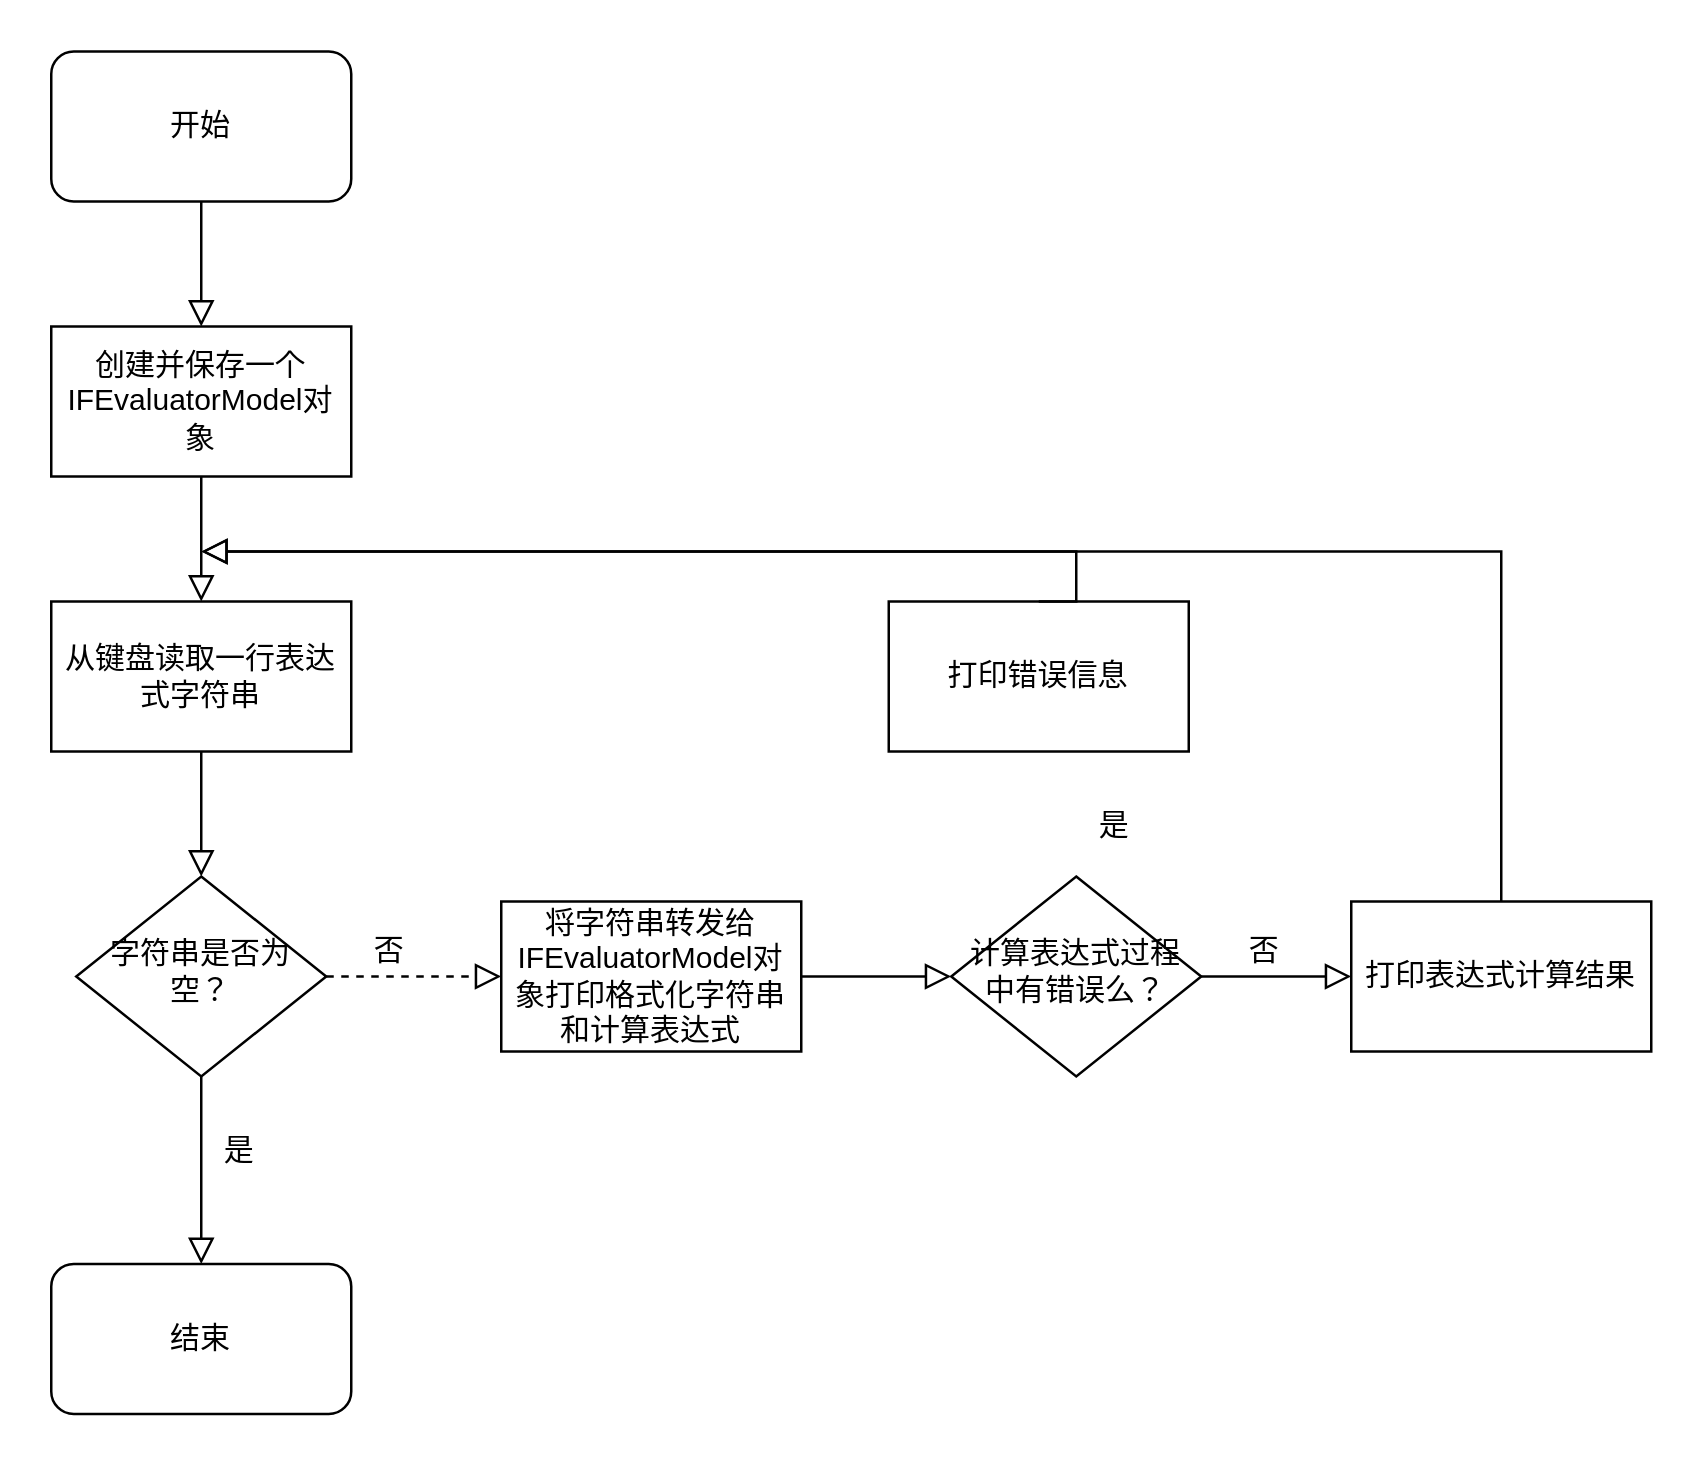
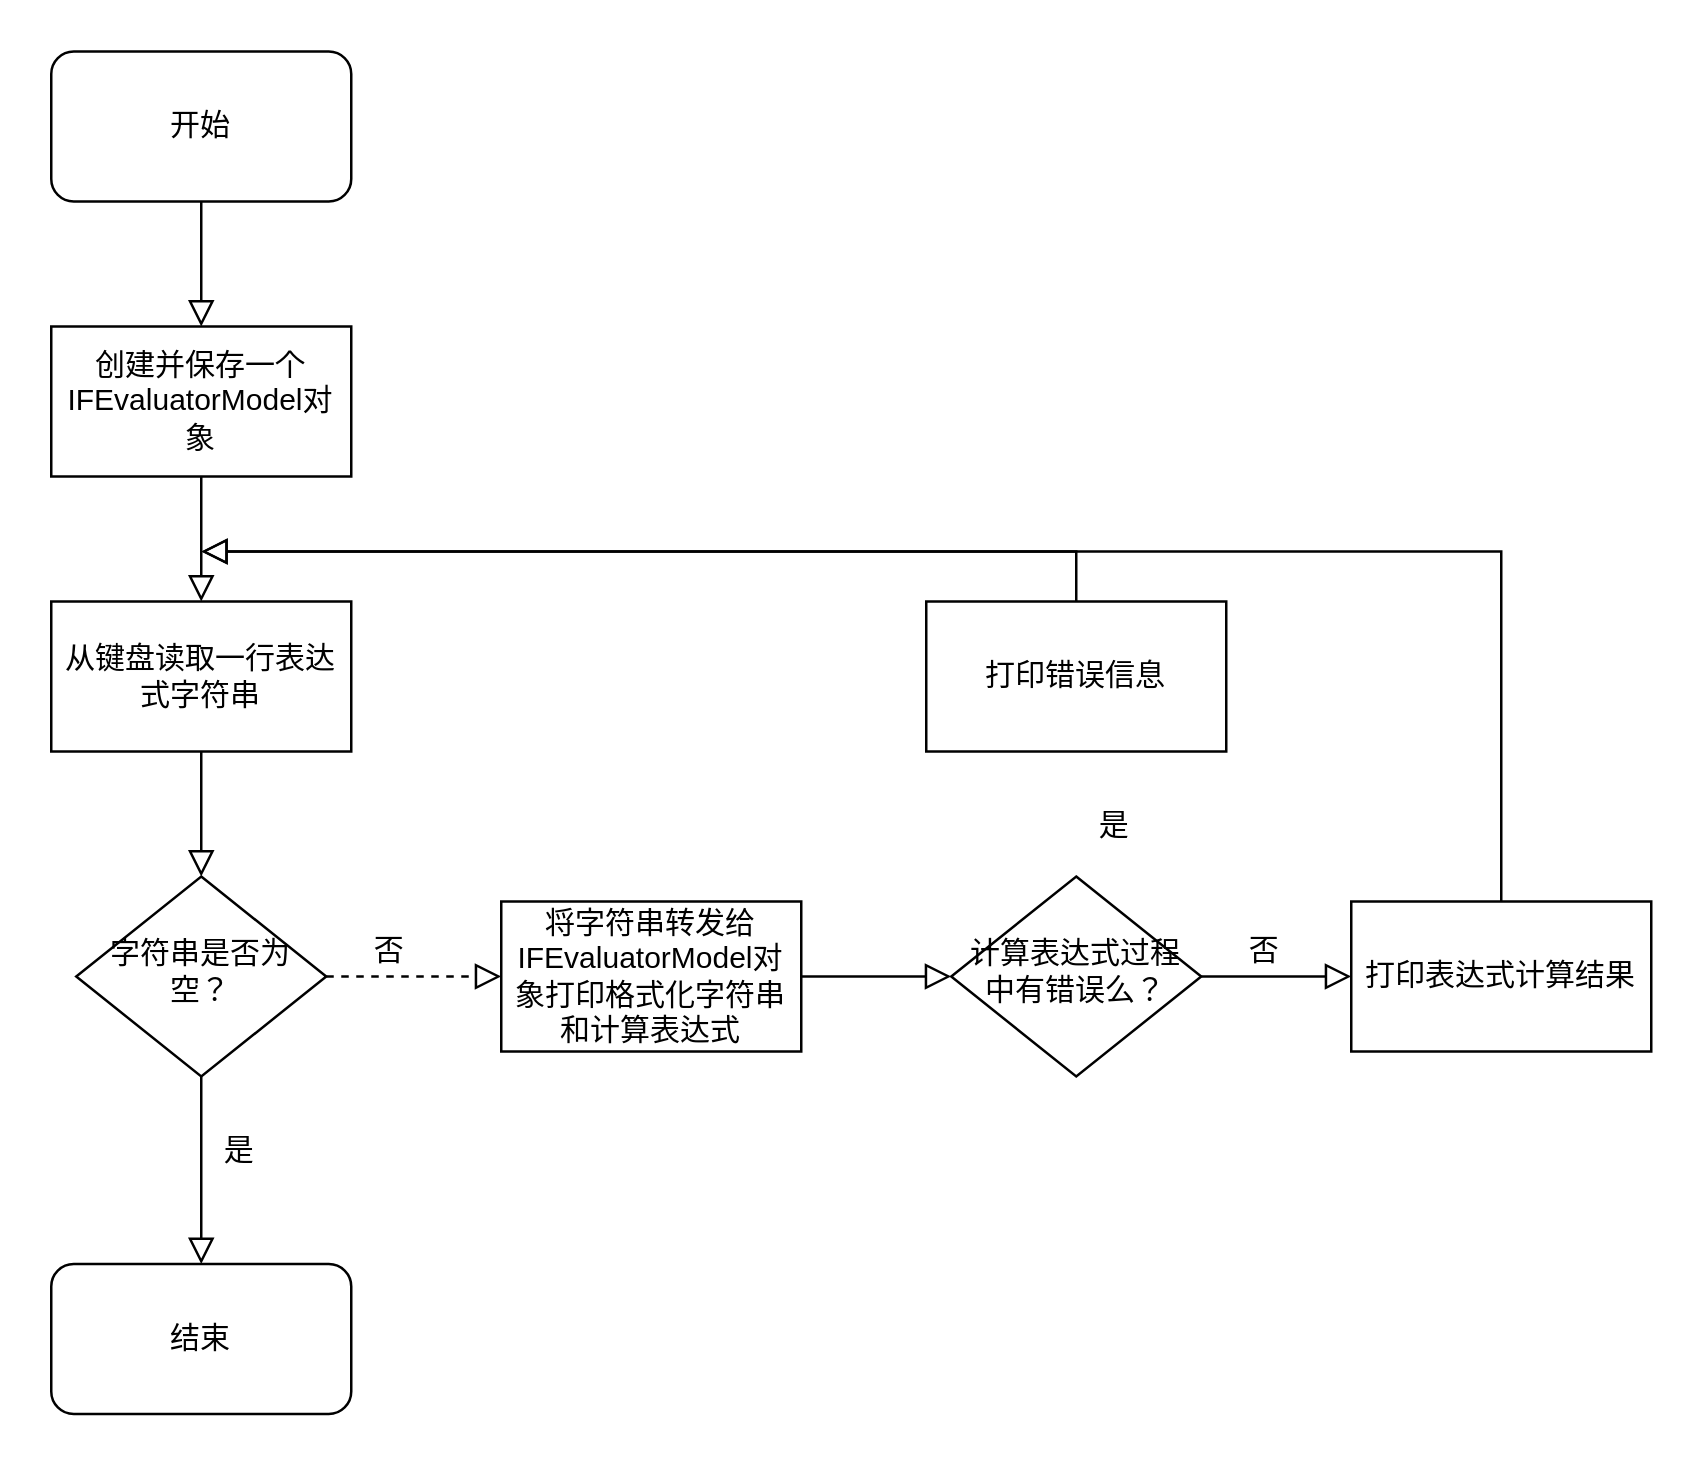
node "打印错误信息": moved (1039, 676) -> (1076, 676)
